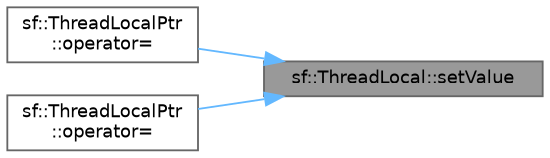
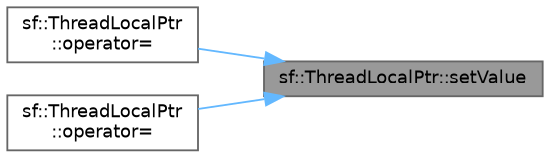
node "sf::ThreadLocal::setValue": label "sf::ThreadLocal::setValue" -> "sf::ThreadLocalPtr::setValue"
